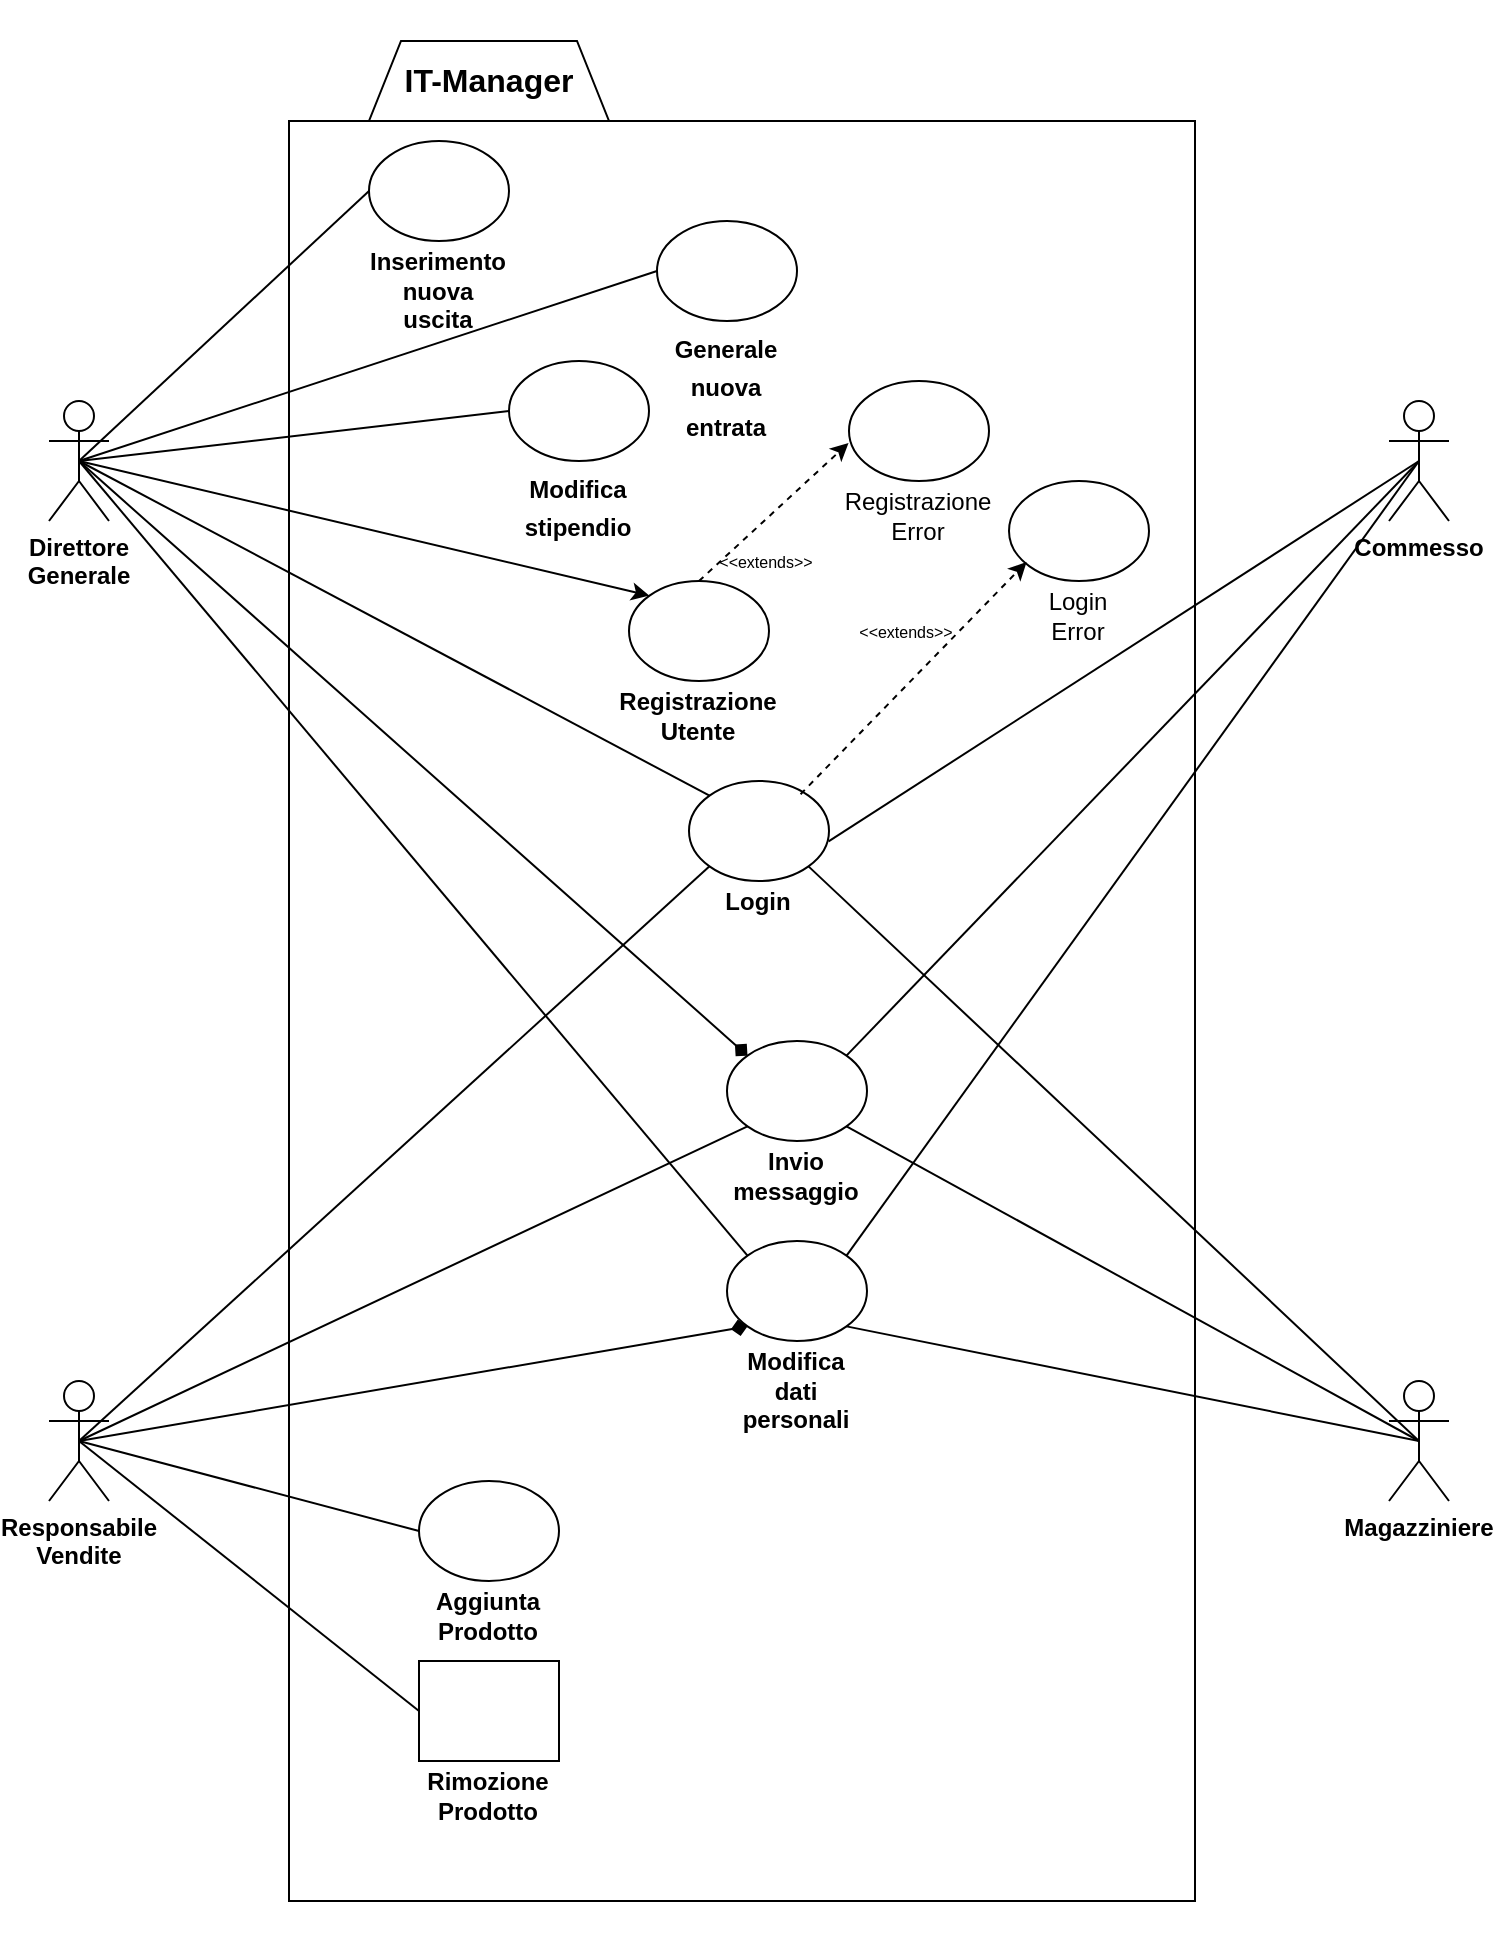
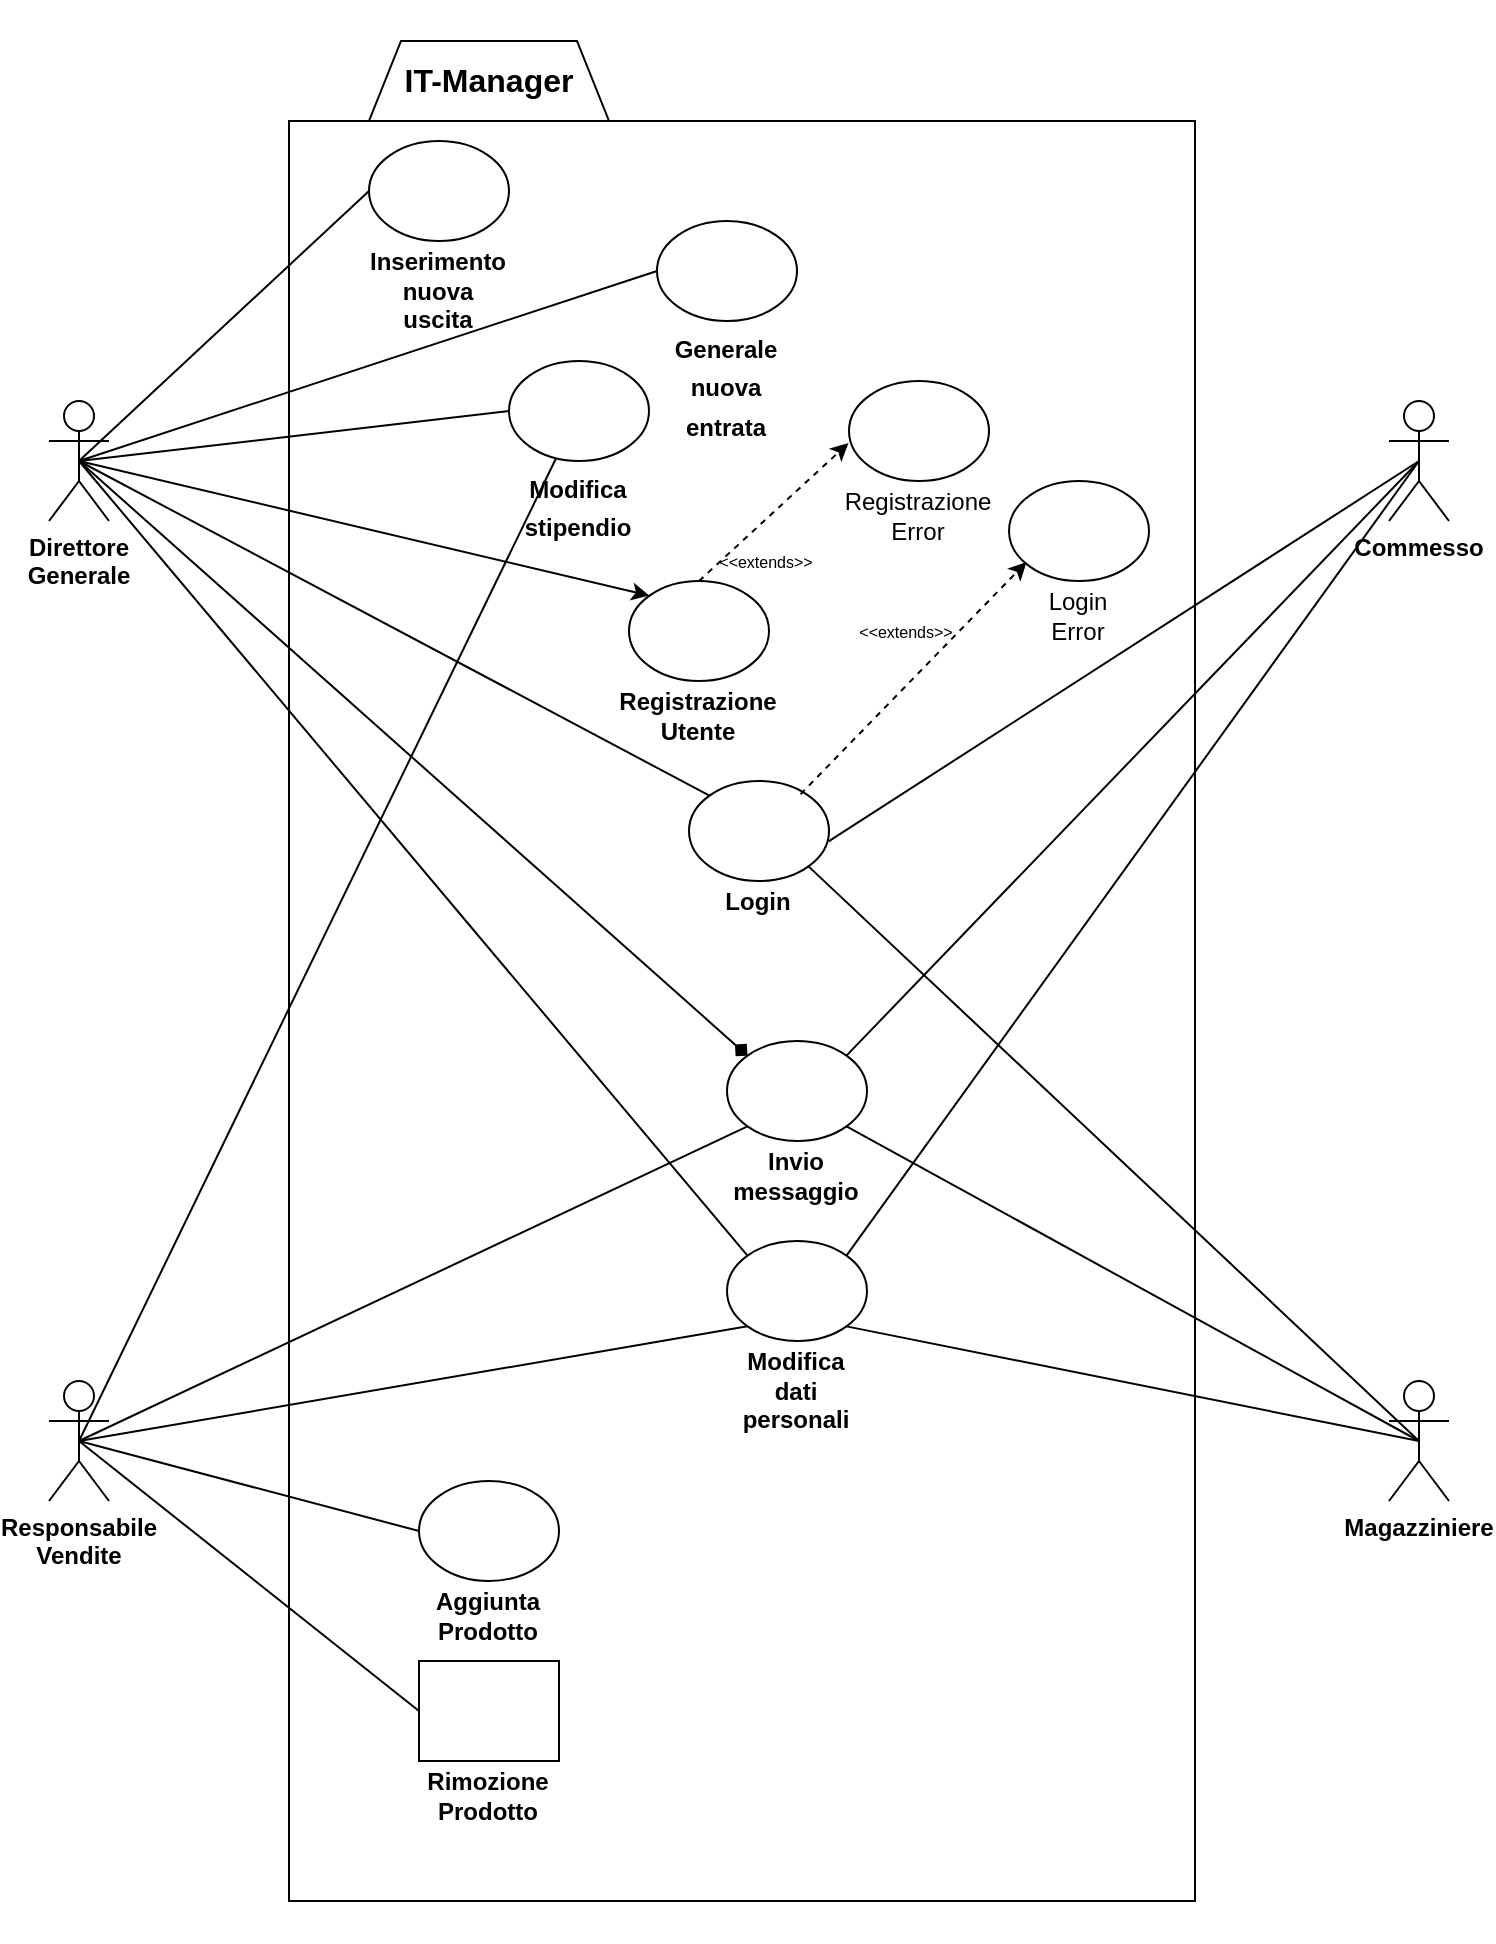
edge "Login" -- "Responsabile Vendite": now "Modifica stipendio" -- "Responsabile Vendite"
edge "Responsabile Vendite" -> "Modifica dati personali": arrowhead diamond -> none
